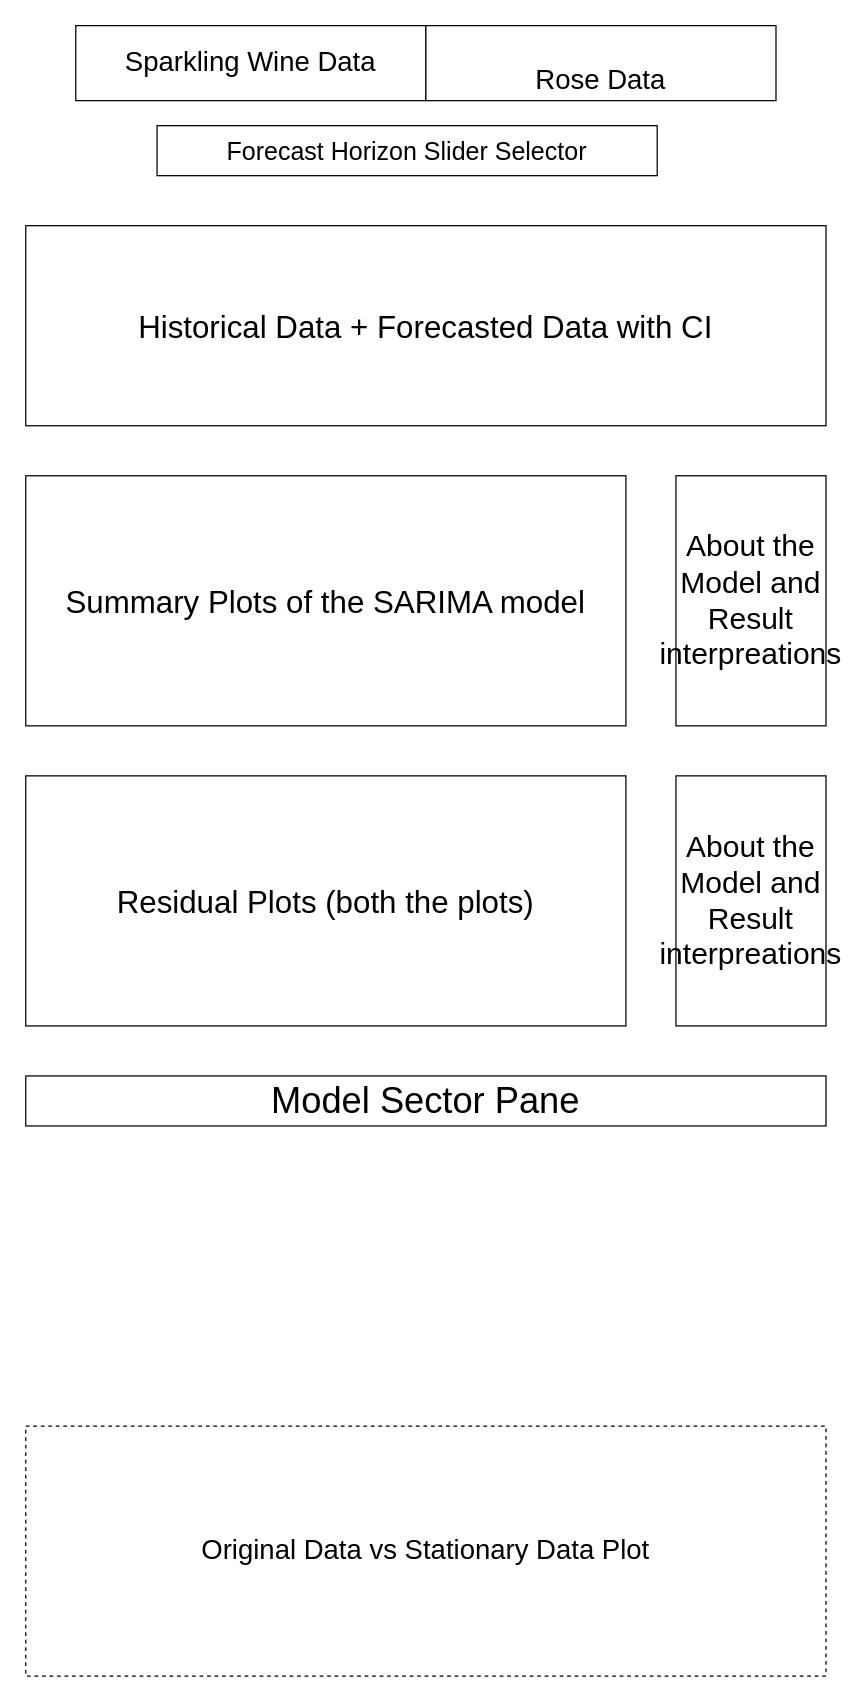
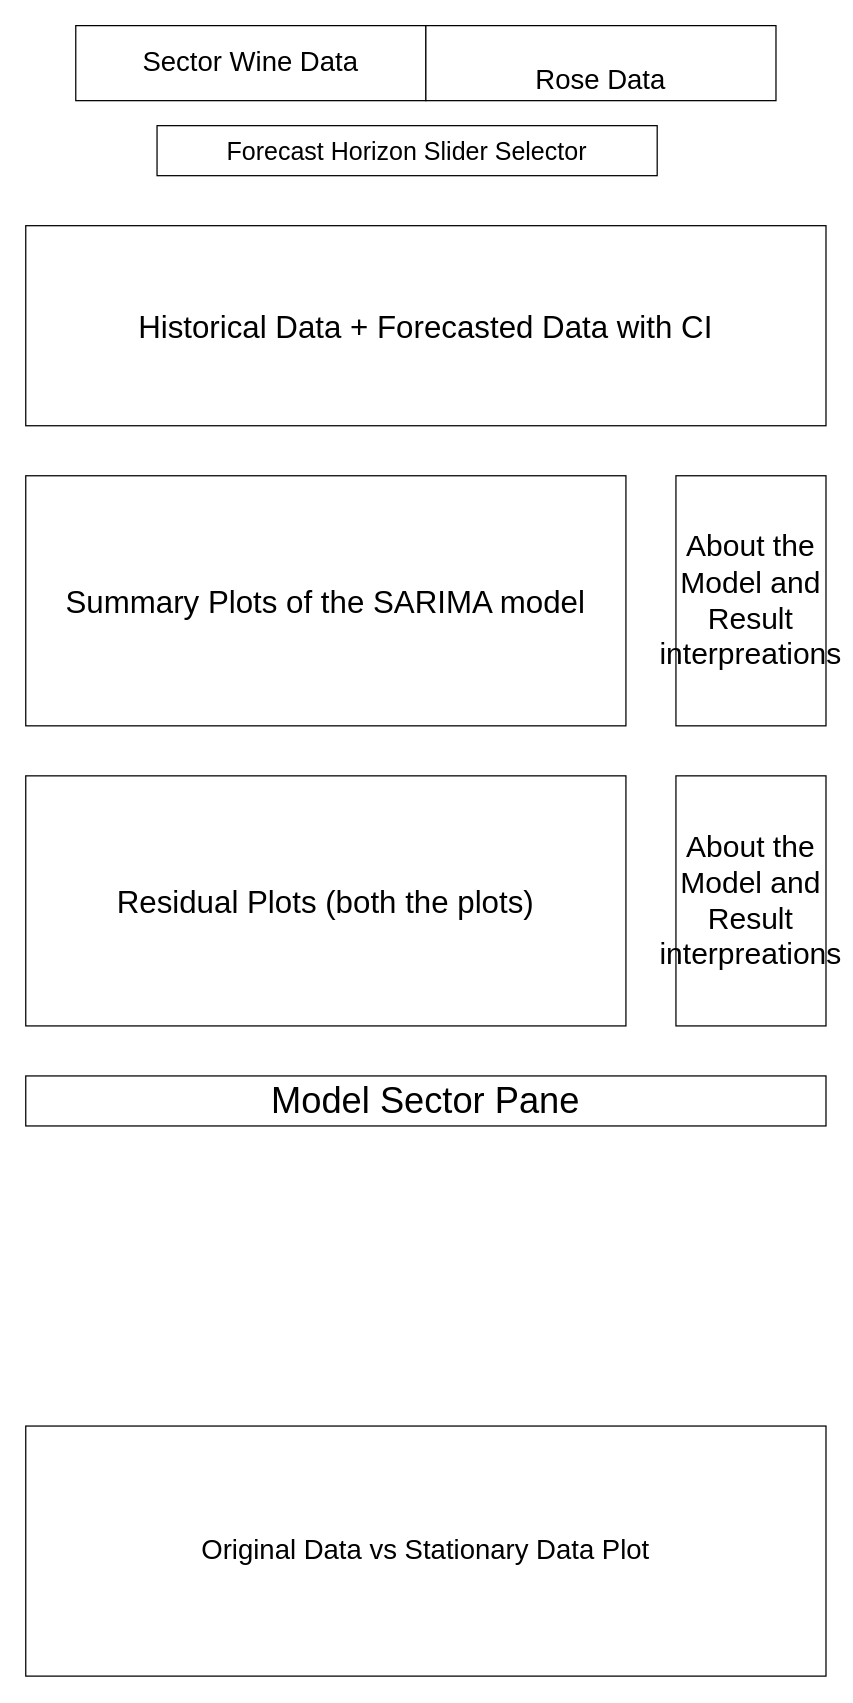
node "Sparkling Wine Data": label "Sparkling Wine Data" -> "Sector Wine Data"
node "Original Data vs Stationary Data Plot": style dashed -> solid
